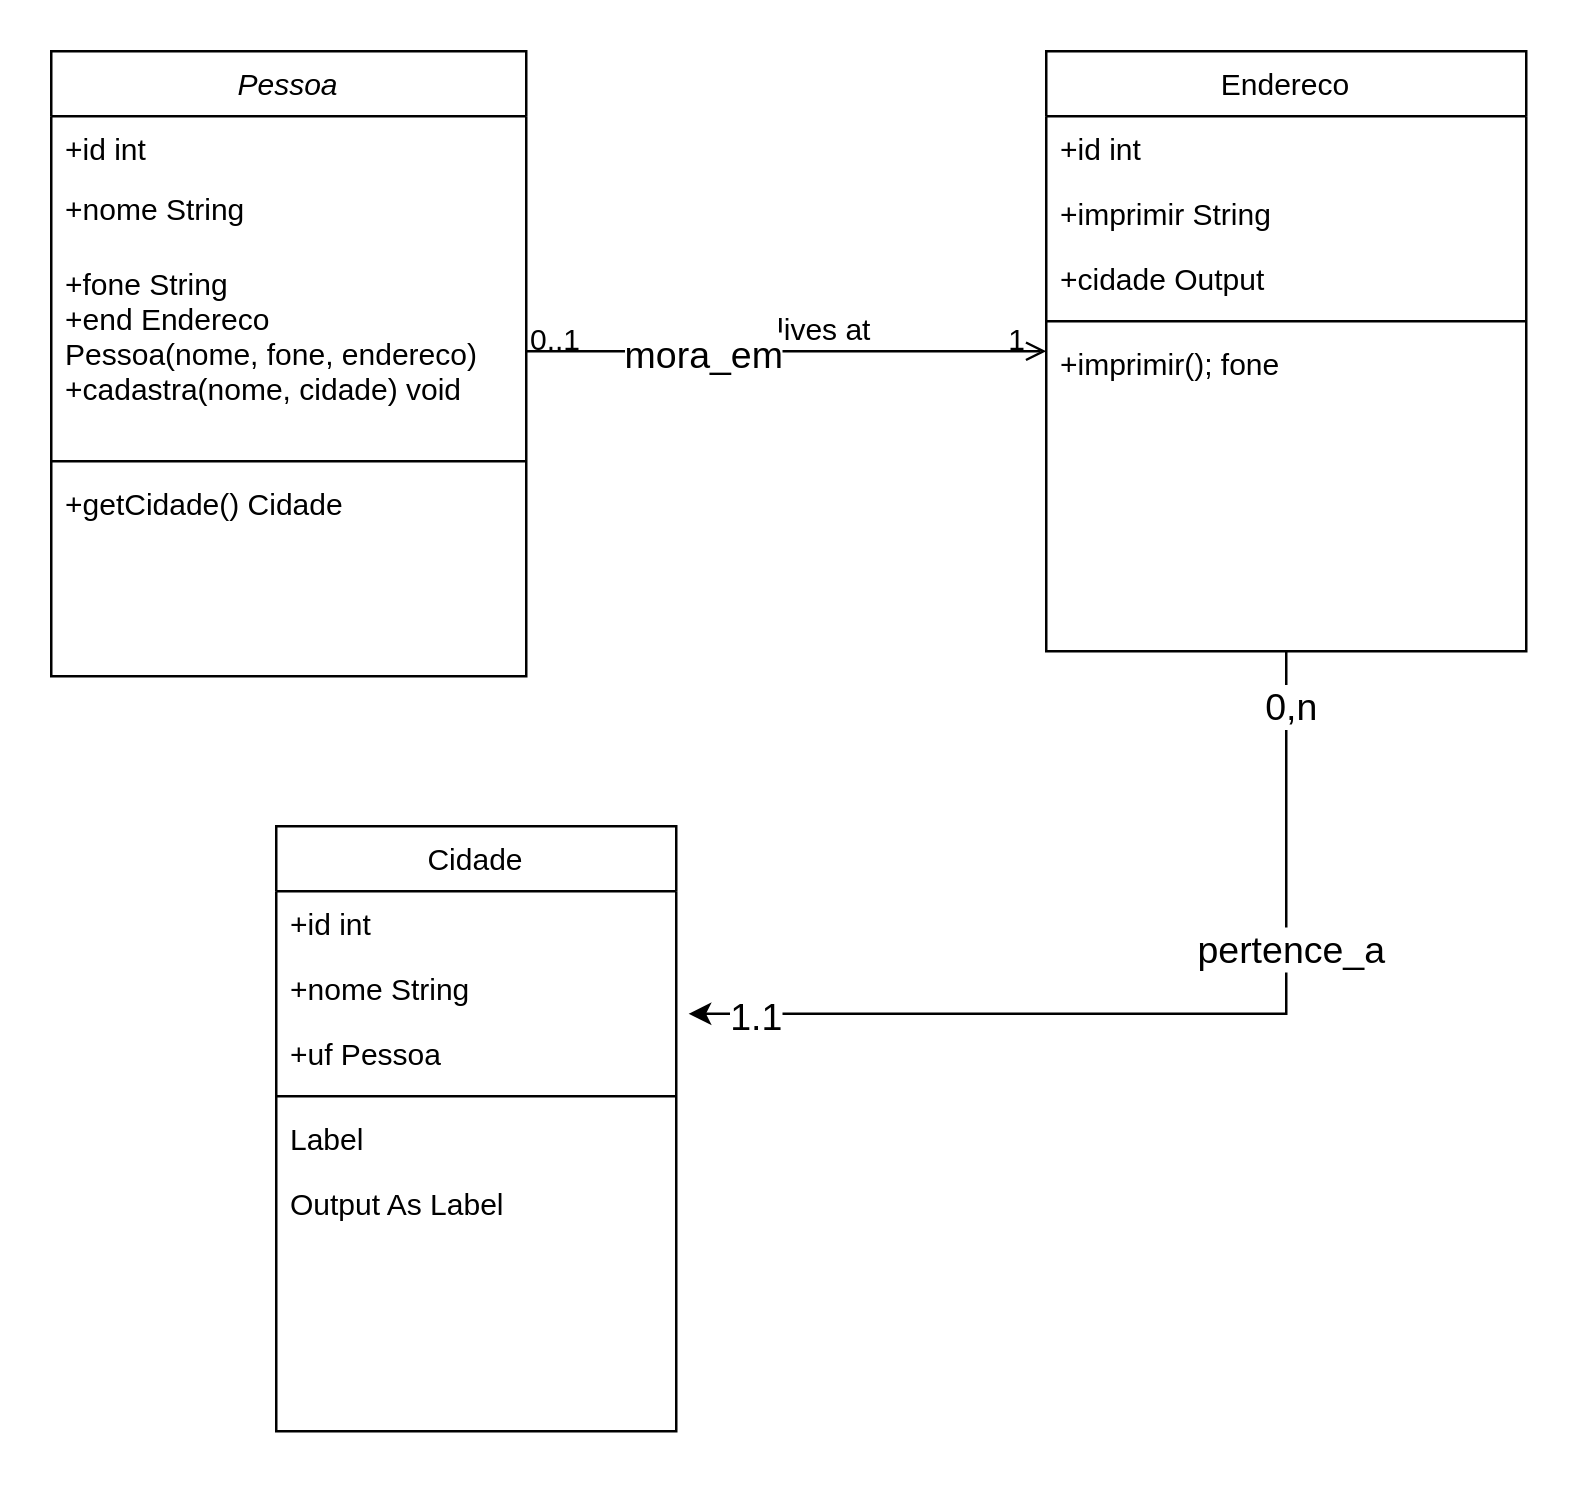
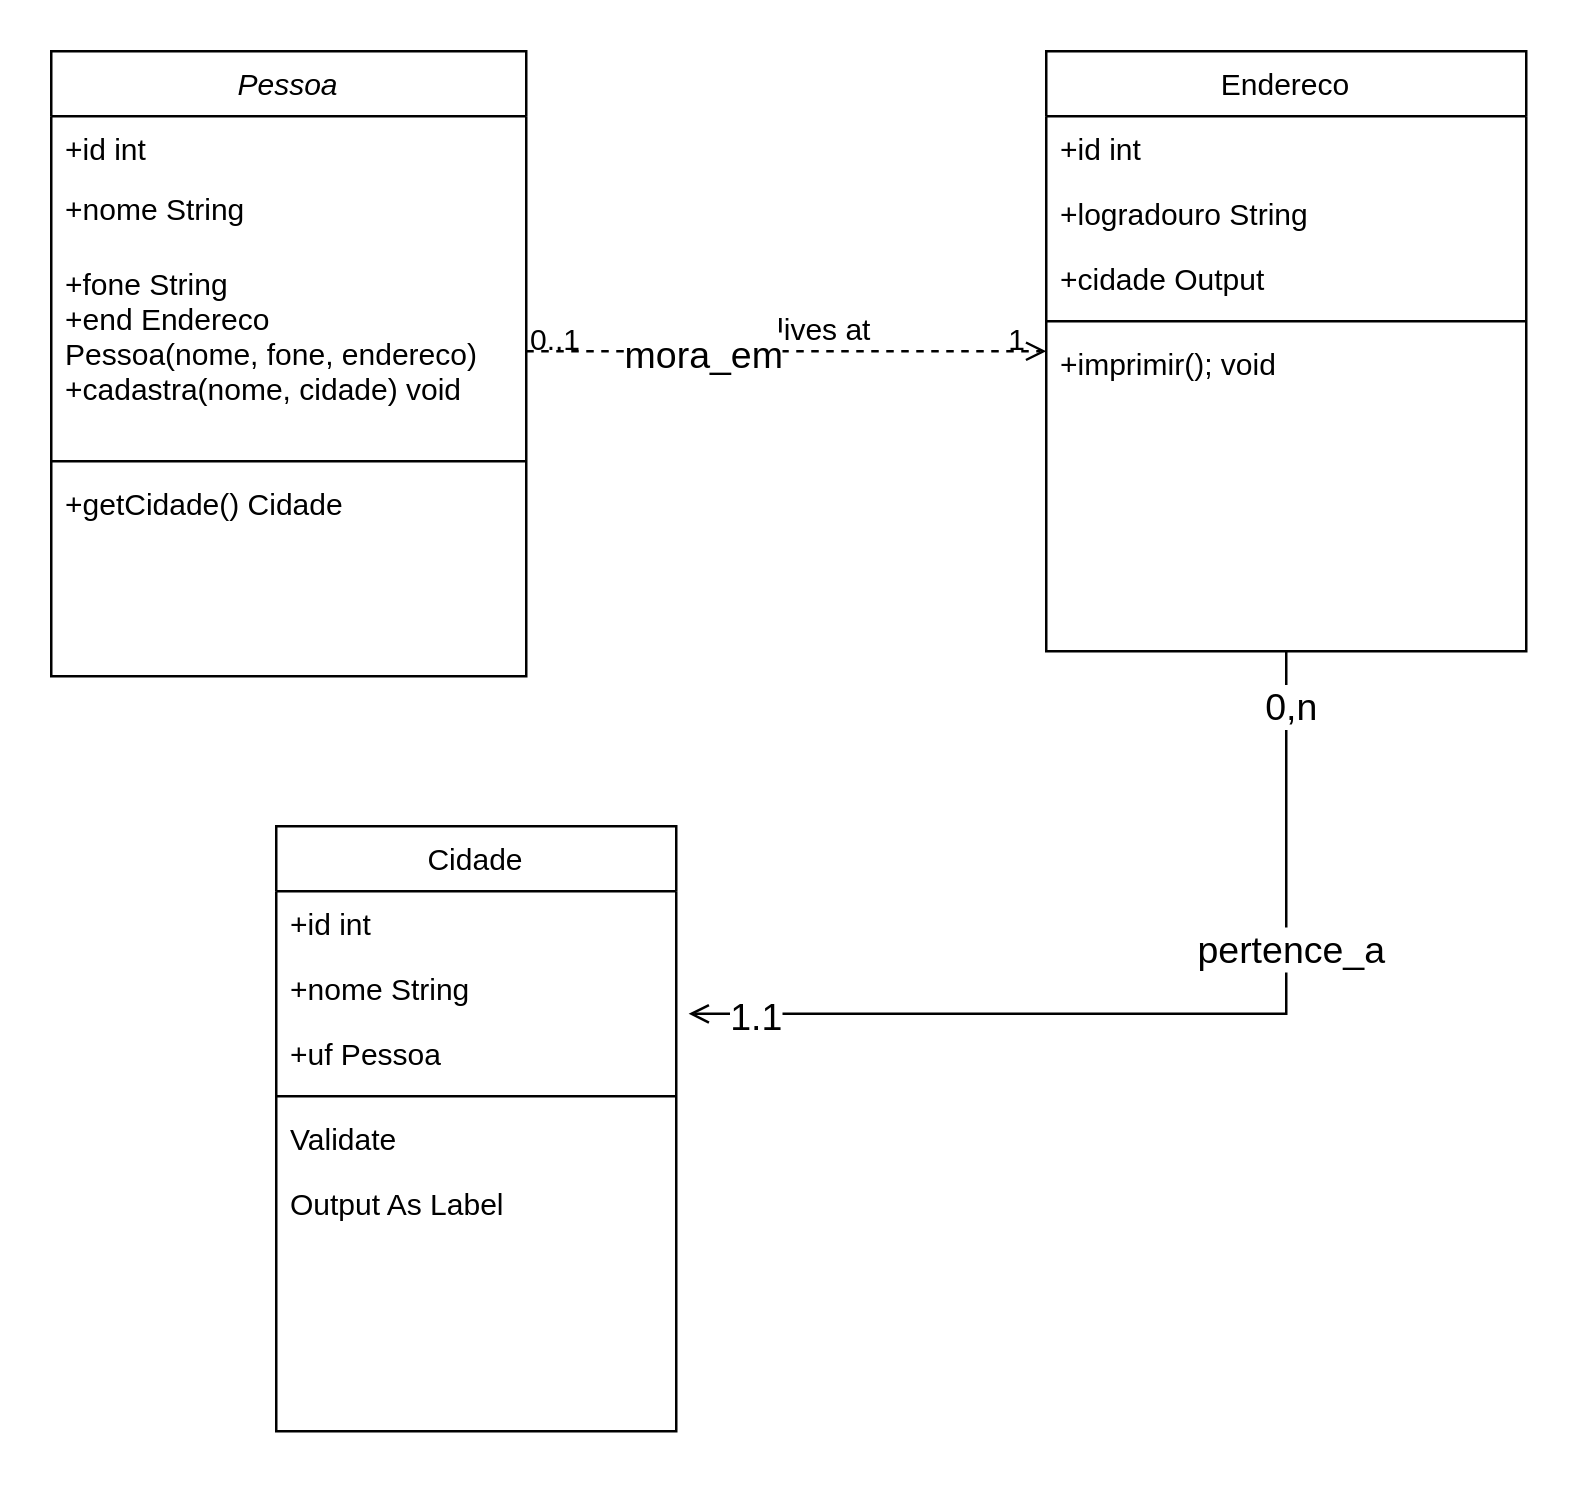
node "+imprimir String": label "+imprimir String" -> "+logradouro String"
edge "Pessoa" -> "Endereco": style solid -> dashed
node "+imprimir(); fone": label "+imprimir(); fone" -> "+imprimir(); void"
edge "Endereco" -> "+uf Pessoa": arrowhead classic -> open
node "Label": label "Label" -> "Validate"
